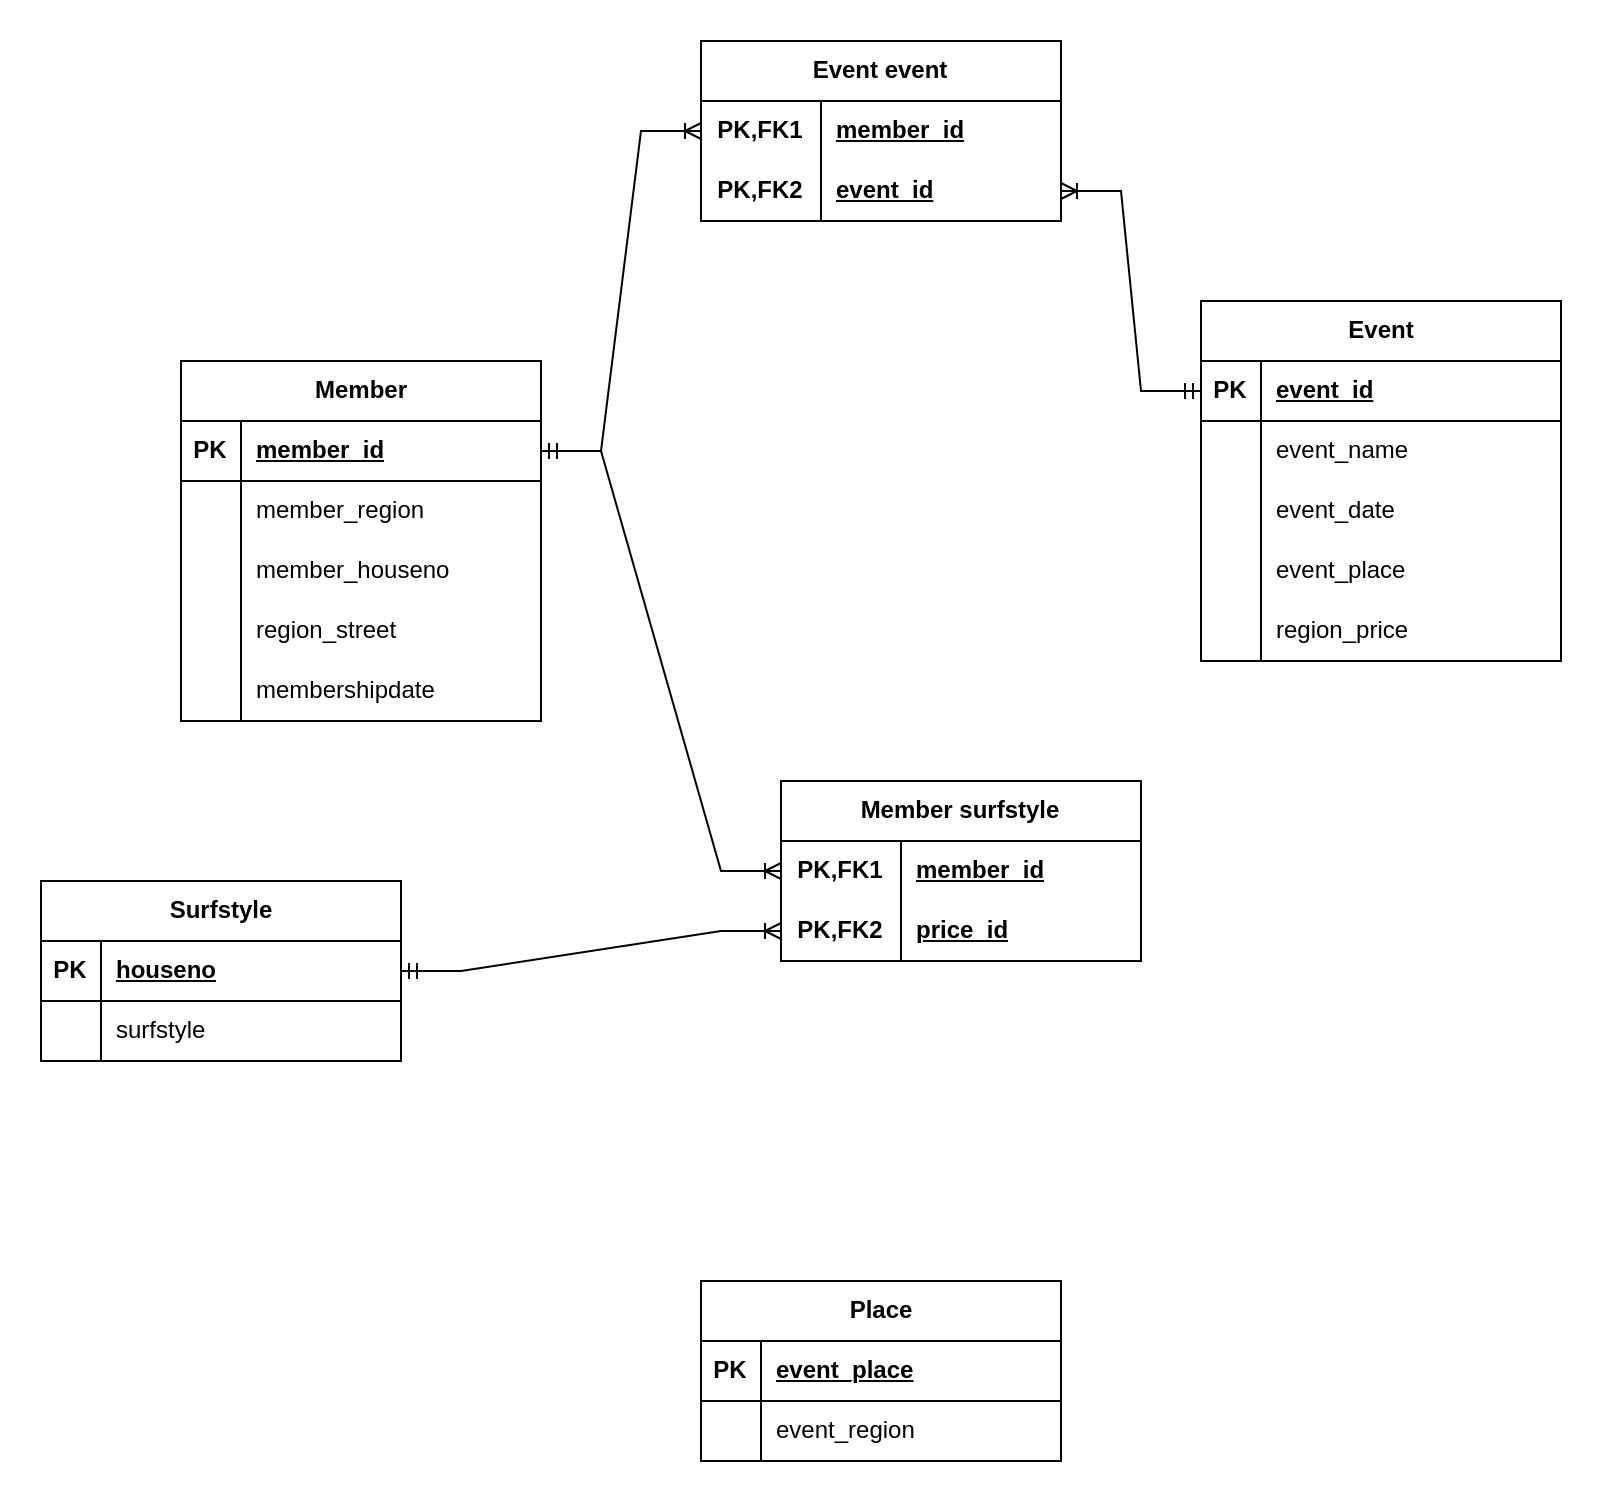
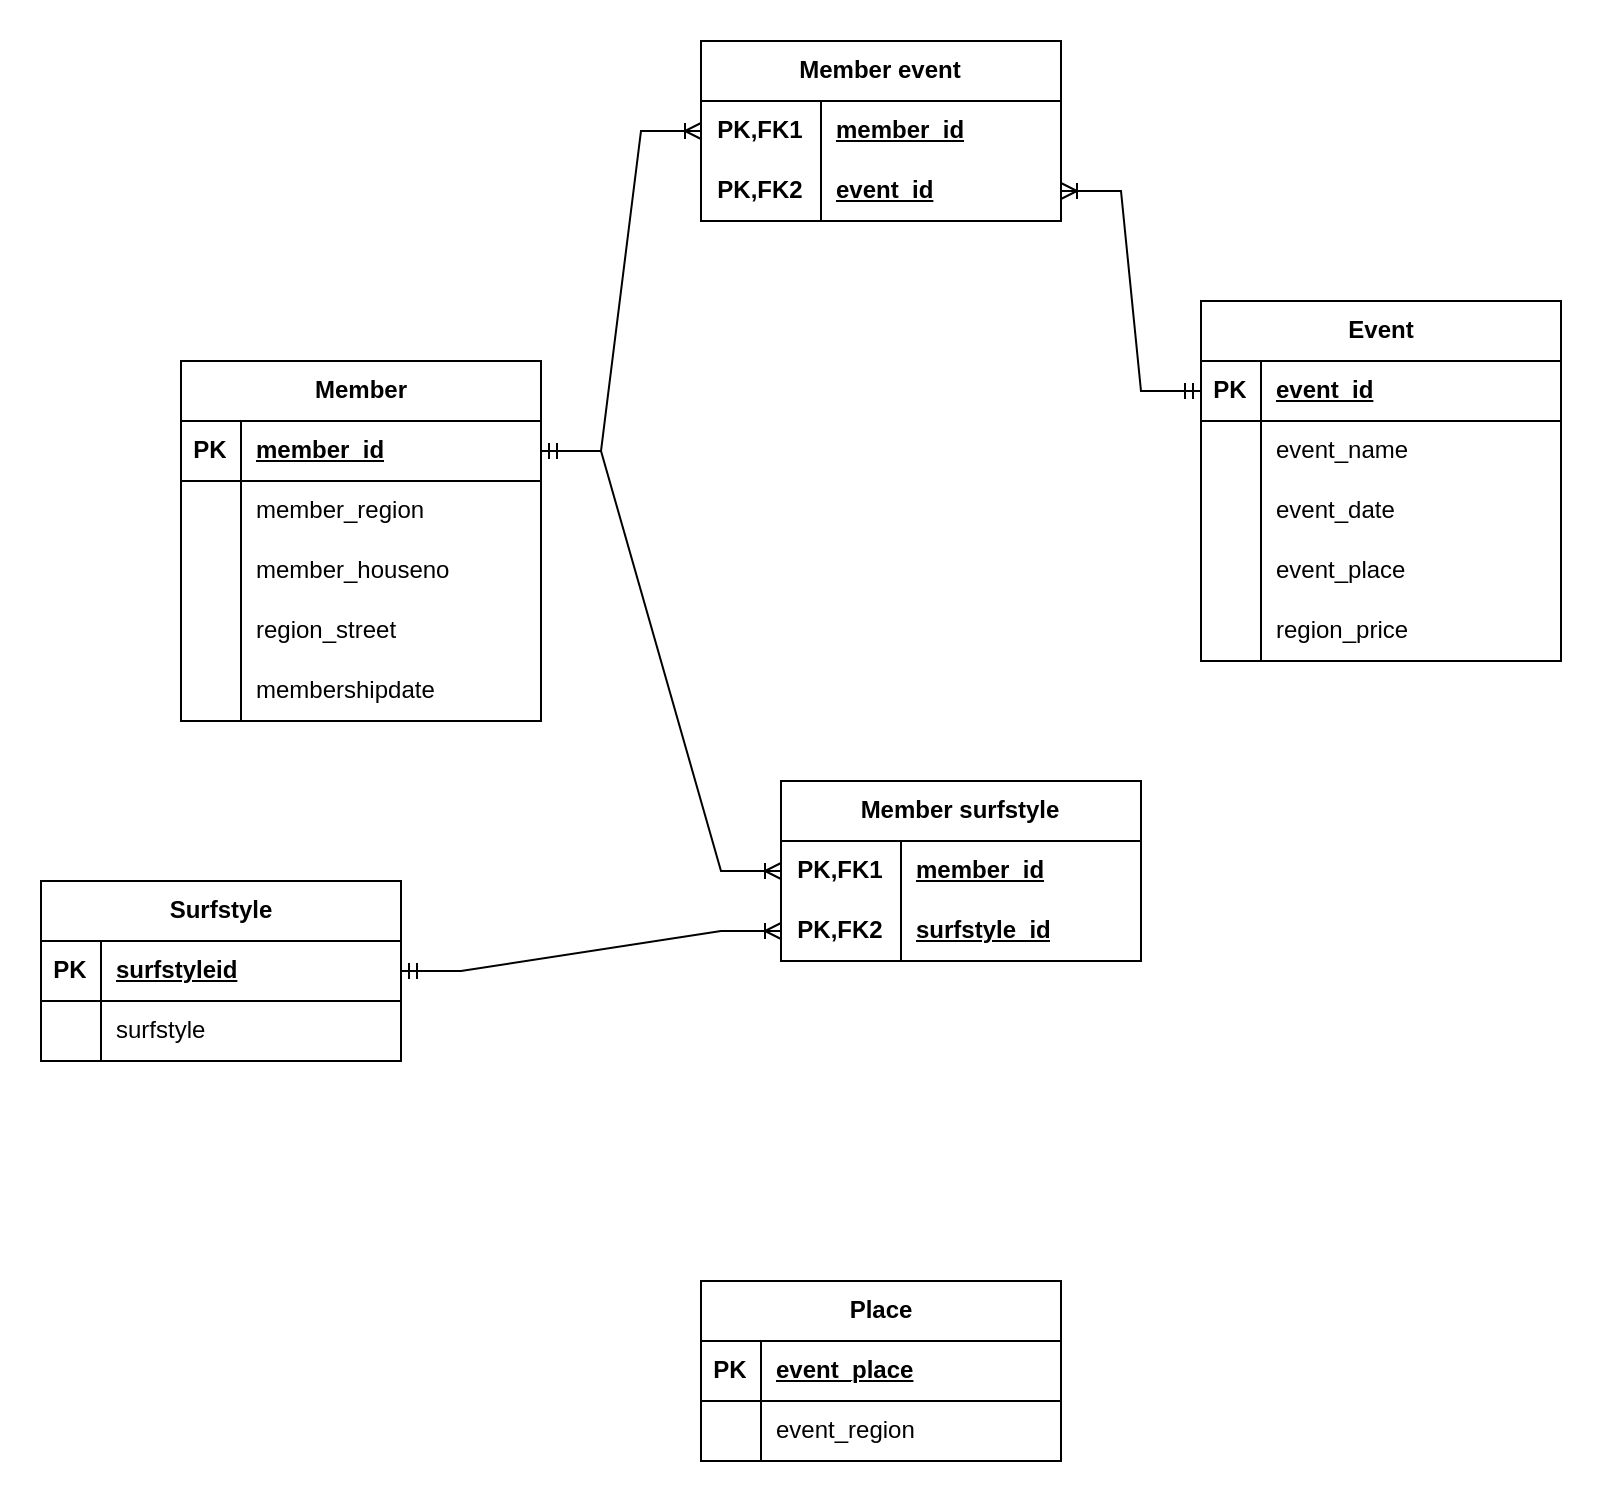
node "Event event": label "Event event" -> "Member event"
node "price_id": label "price_id" -> "surfstyle_id"
node "houseno": label "houseno" -> "surfstyleid"
